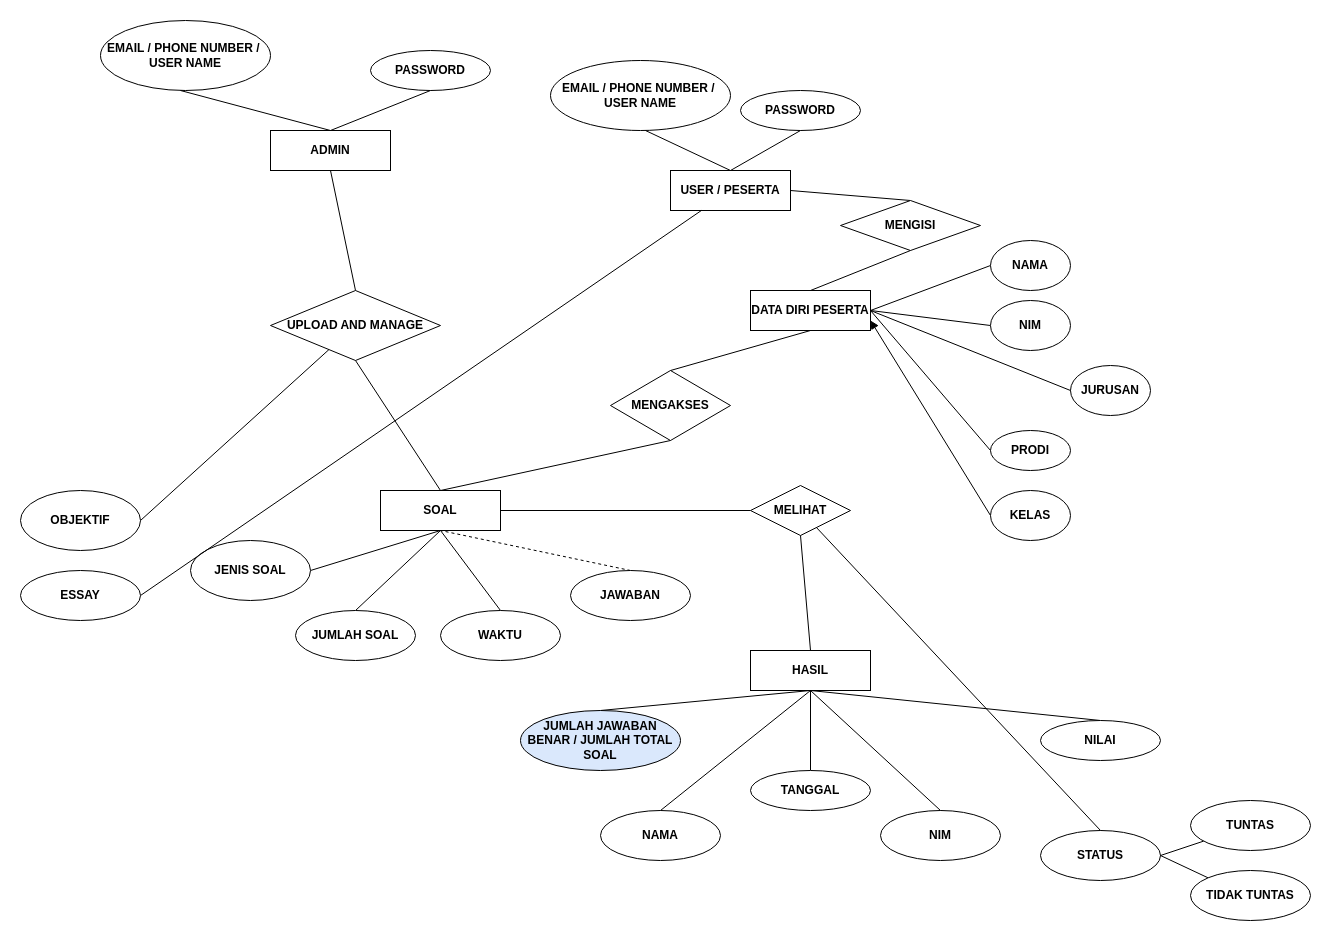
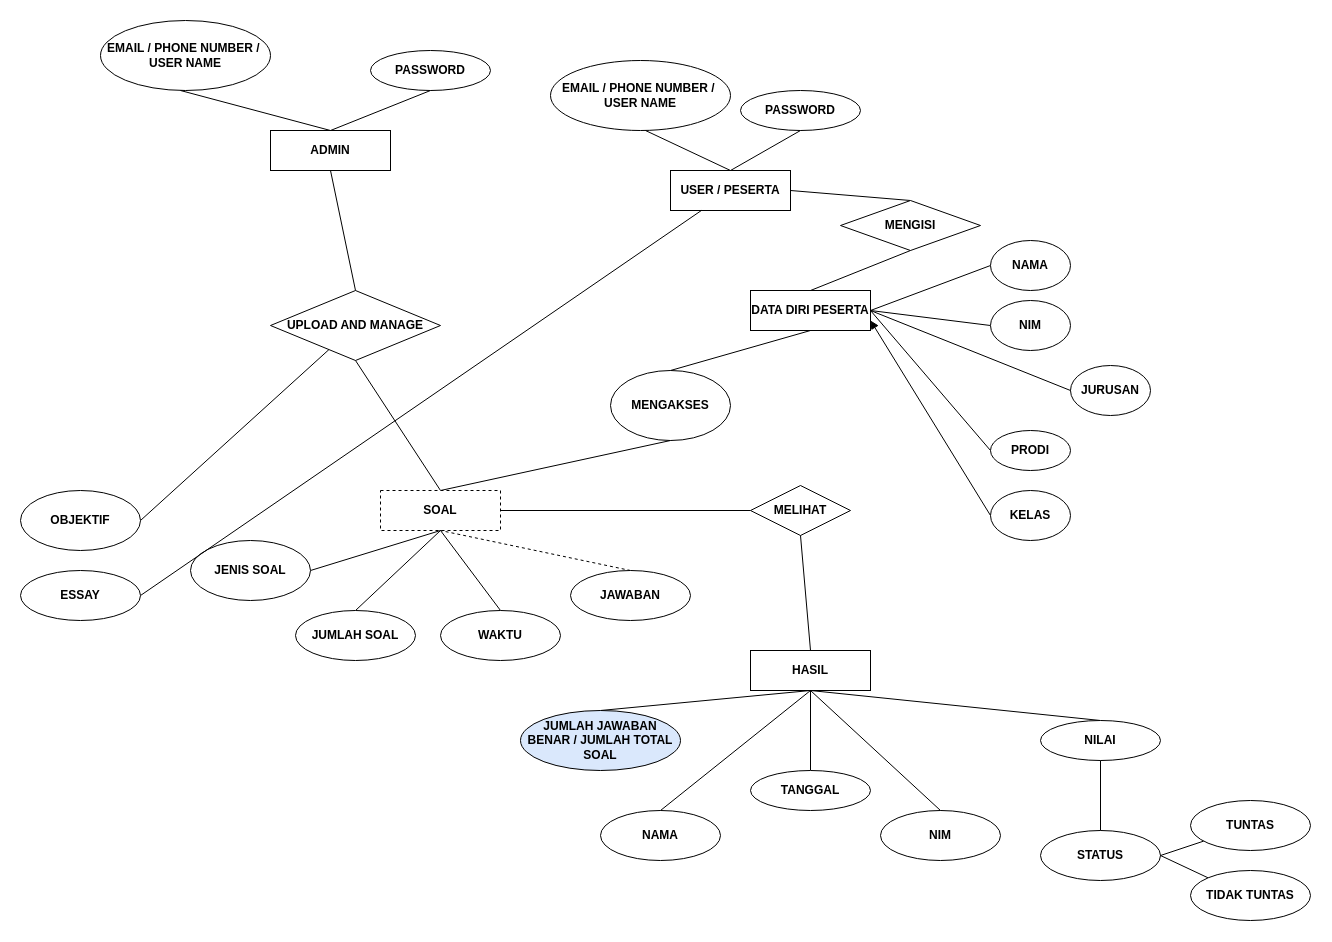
node "MENGAKSES": shape diamond -> ellipse
node "SOAL": style solid -> dashed
edge "MELIHAT" -- "STATUS": now "NILAI" -- "STATUS"
